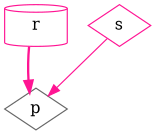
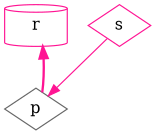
edge "r" -> "p": reversed
